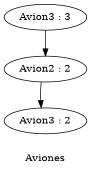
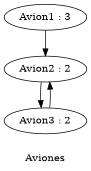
node "Avion3 : 3": label "Avion3 : 3" -> "Avion1 : 3"
edge "Avion3 : 2" -> "Avion2 : 2": added
